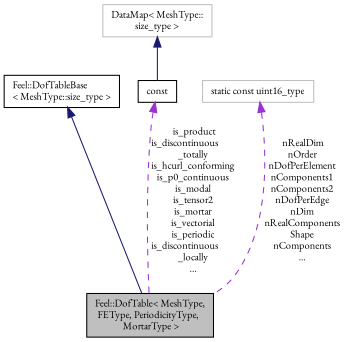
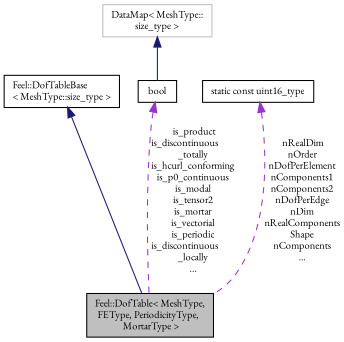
node "const": label "const" -> "bool"
node "static const uint16_type": color grey75 -> black
